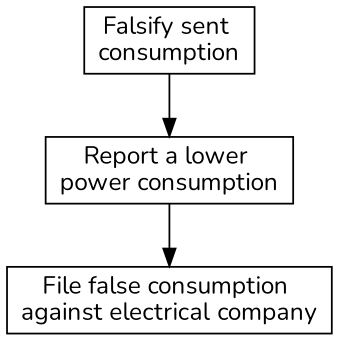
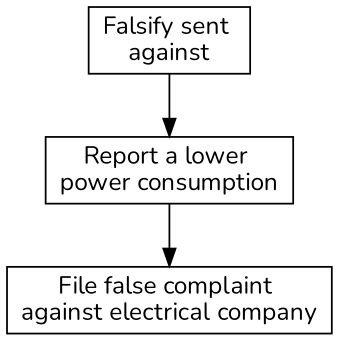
node "Falsify sent consumption": label "Falsify sent consumption" -> "Falsify sent against"
node "File false consumption against electrical company": label "File false consumption against electrical company" -> "File false complaint against electrical company"
